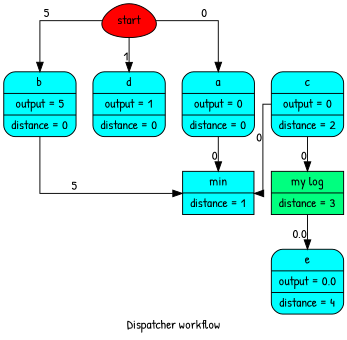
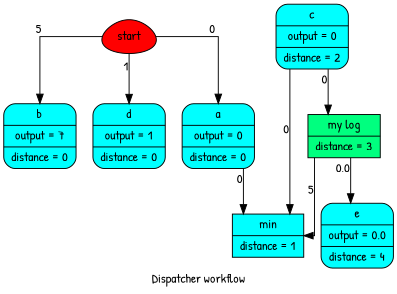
node "b": text "output = 5" -> "output = 7"
edge "b" -> "min": now "my log" -> "min"
